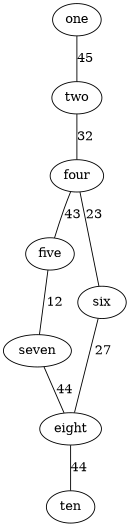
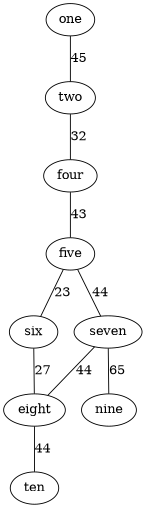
edge "four" -- "six": now "five" -- "six"
edge "five" -- "seven": label "12" -> "44"
node "nine": added
